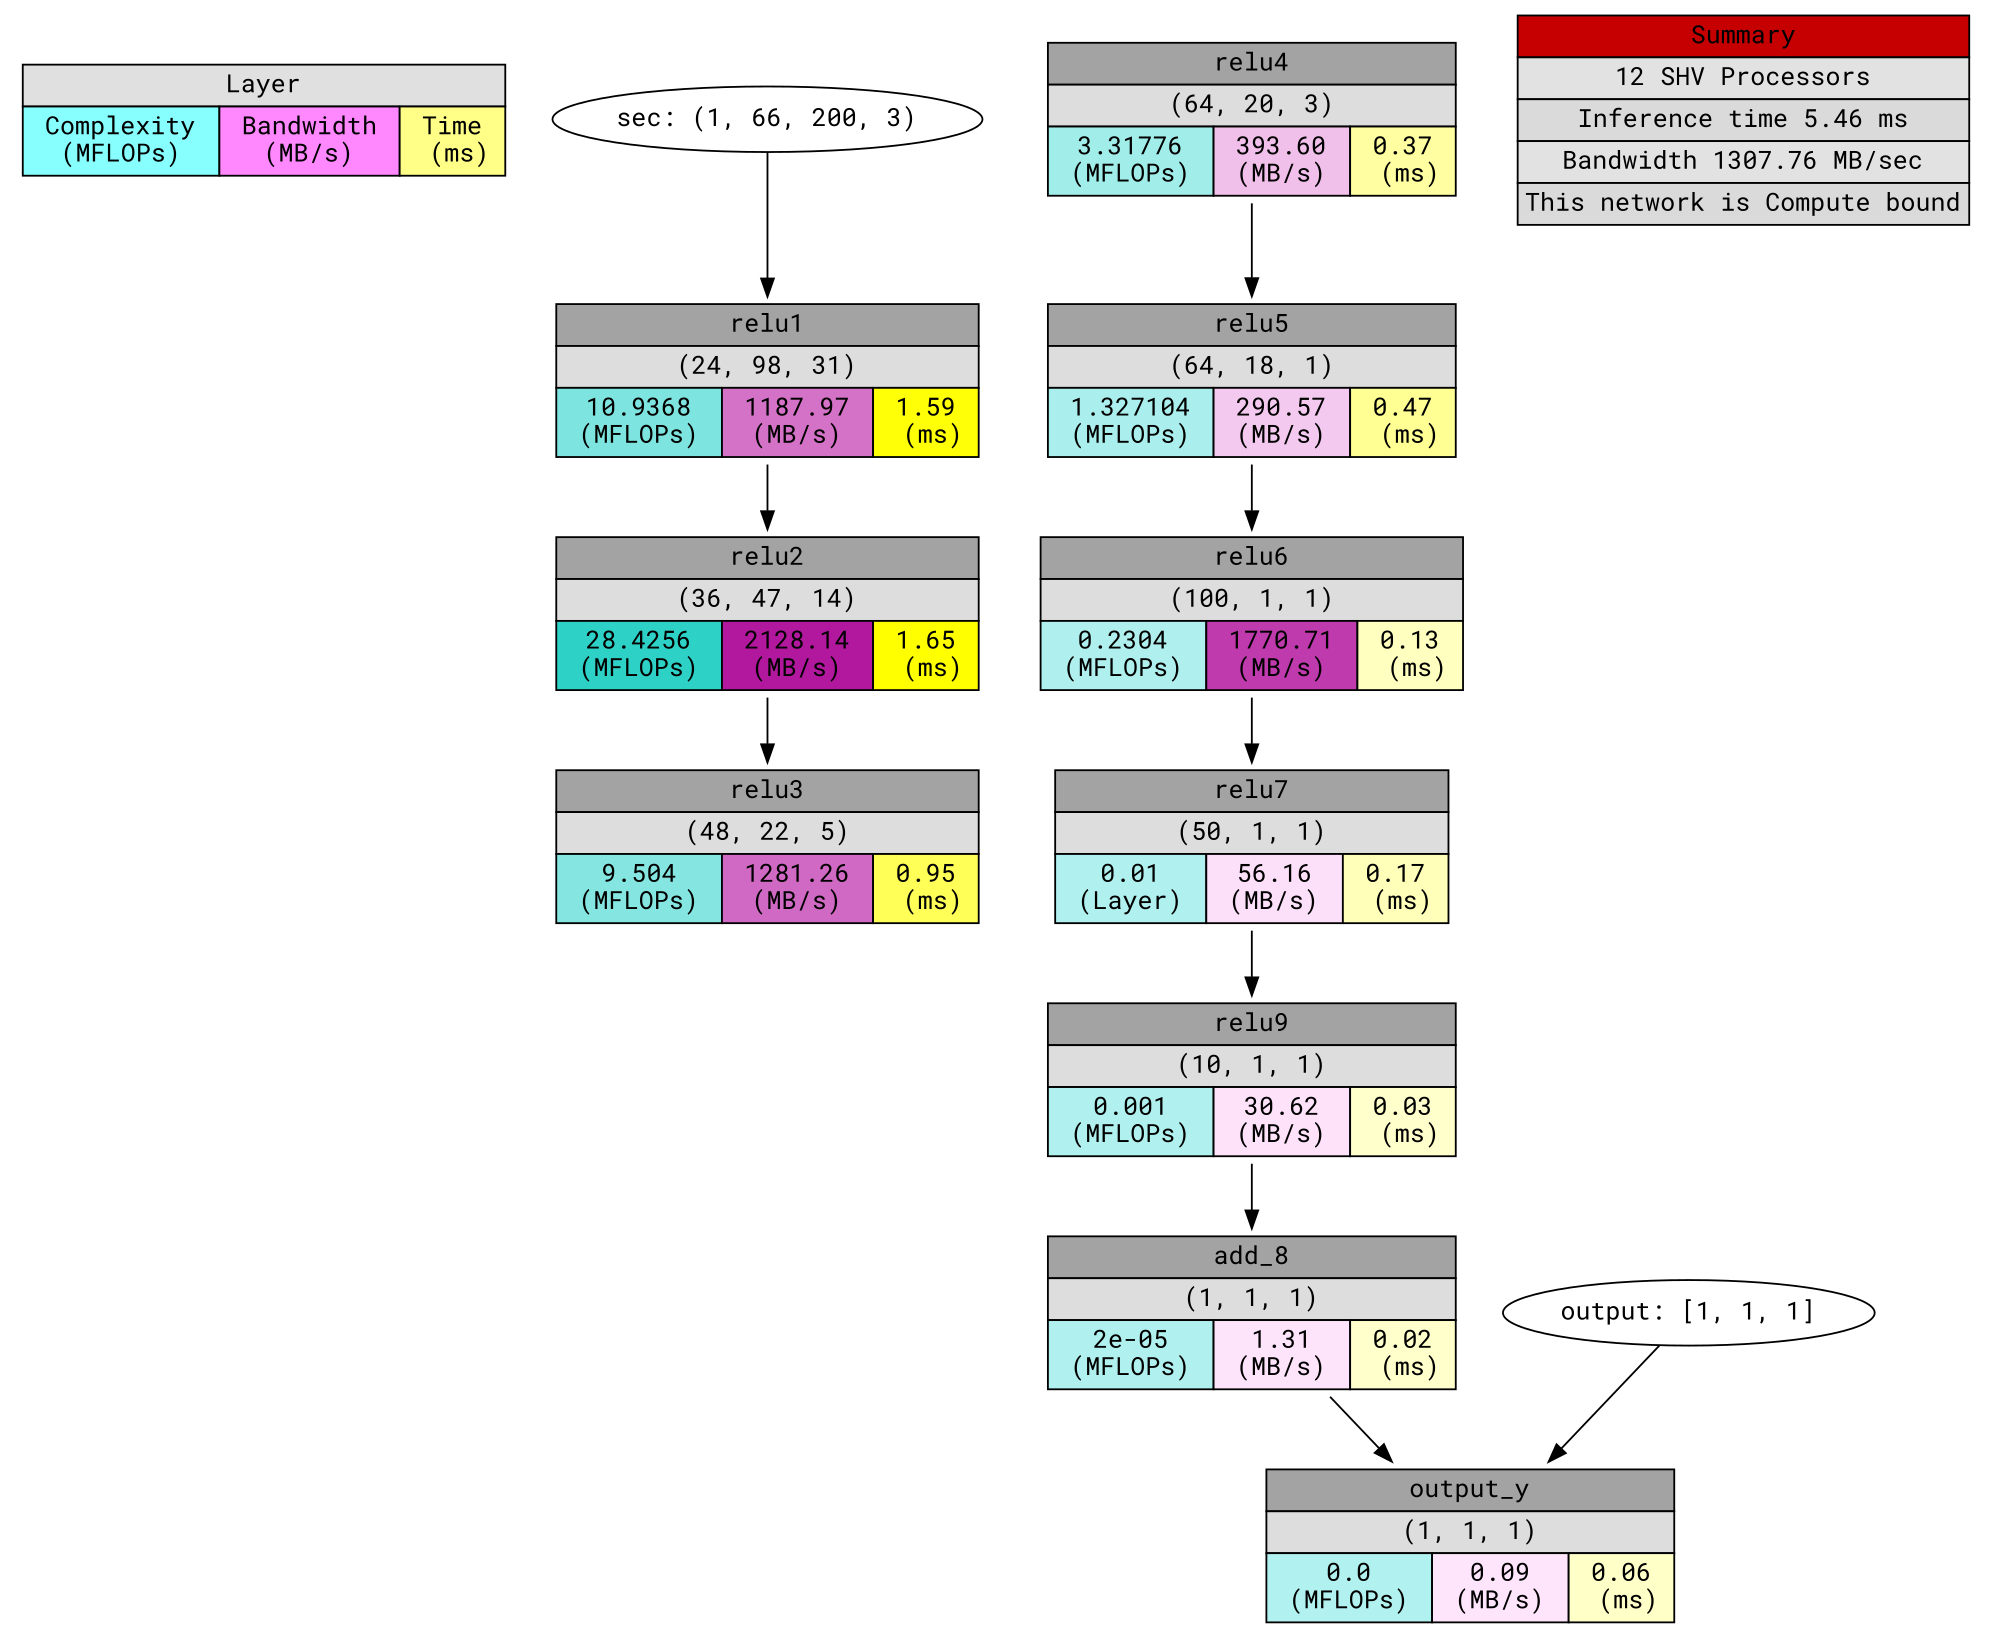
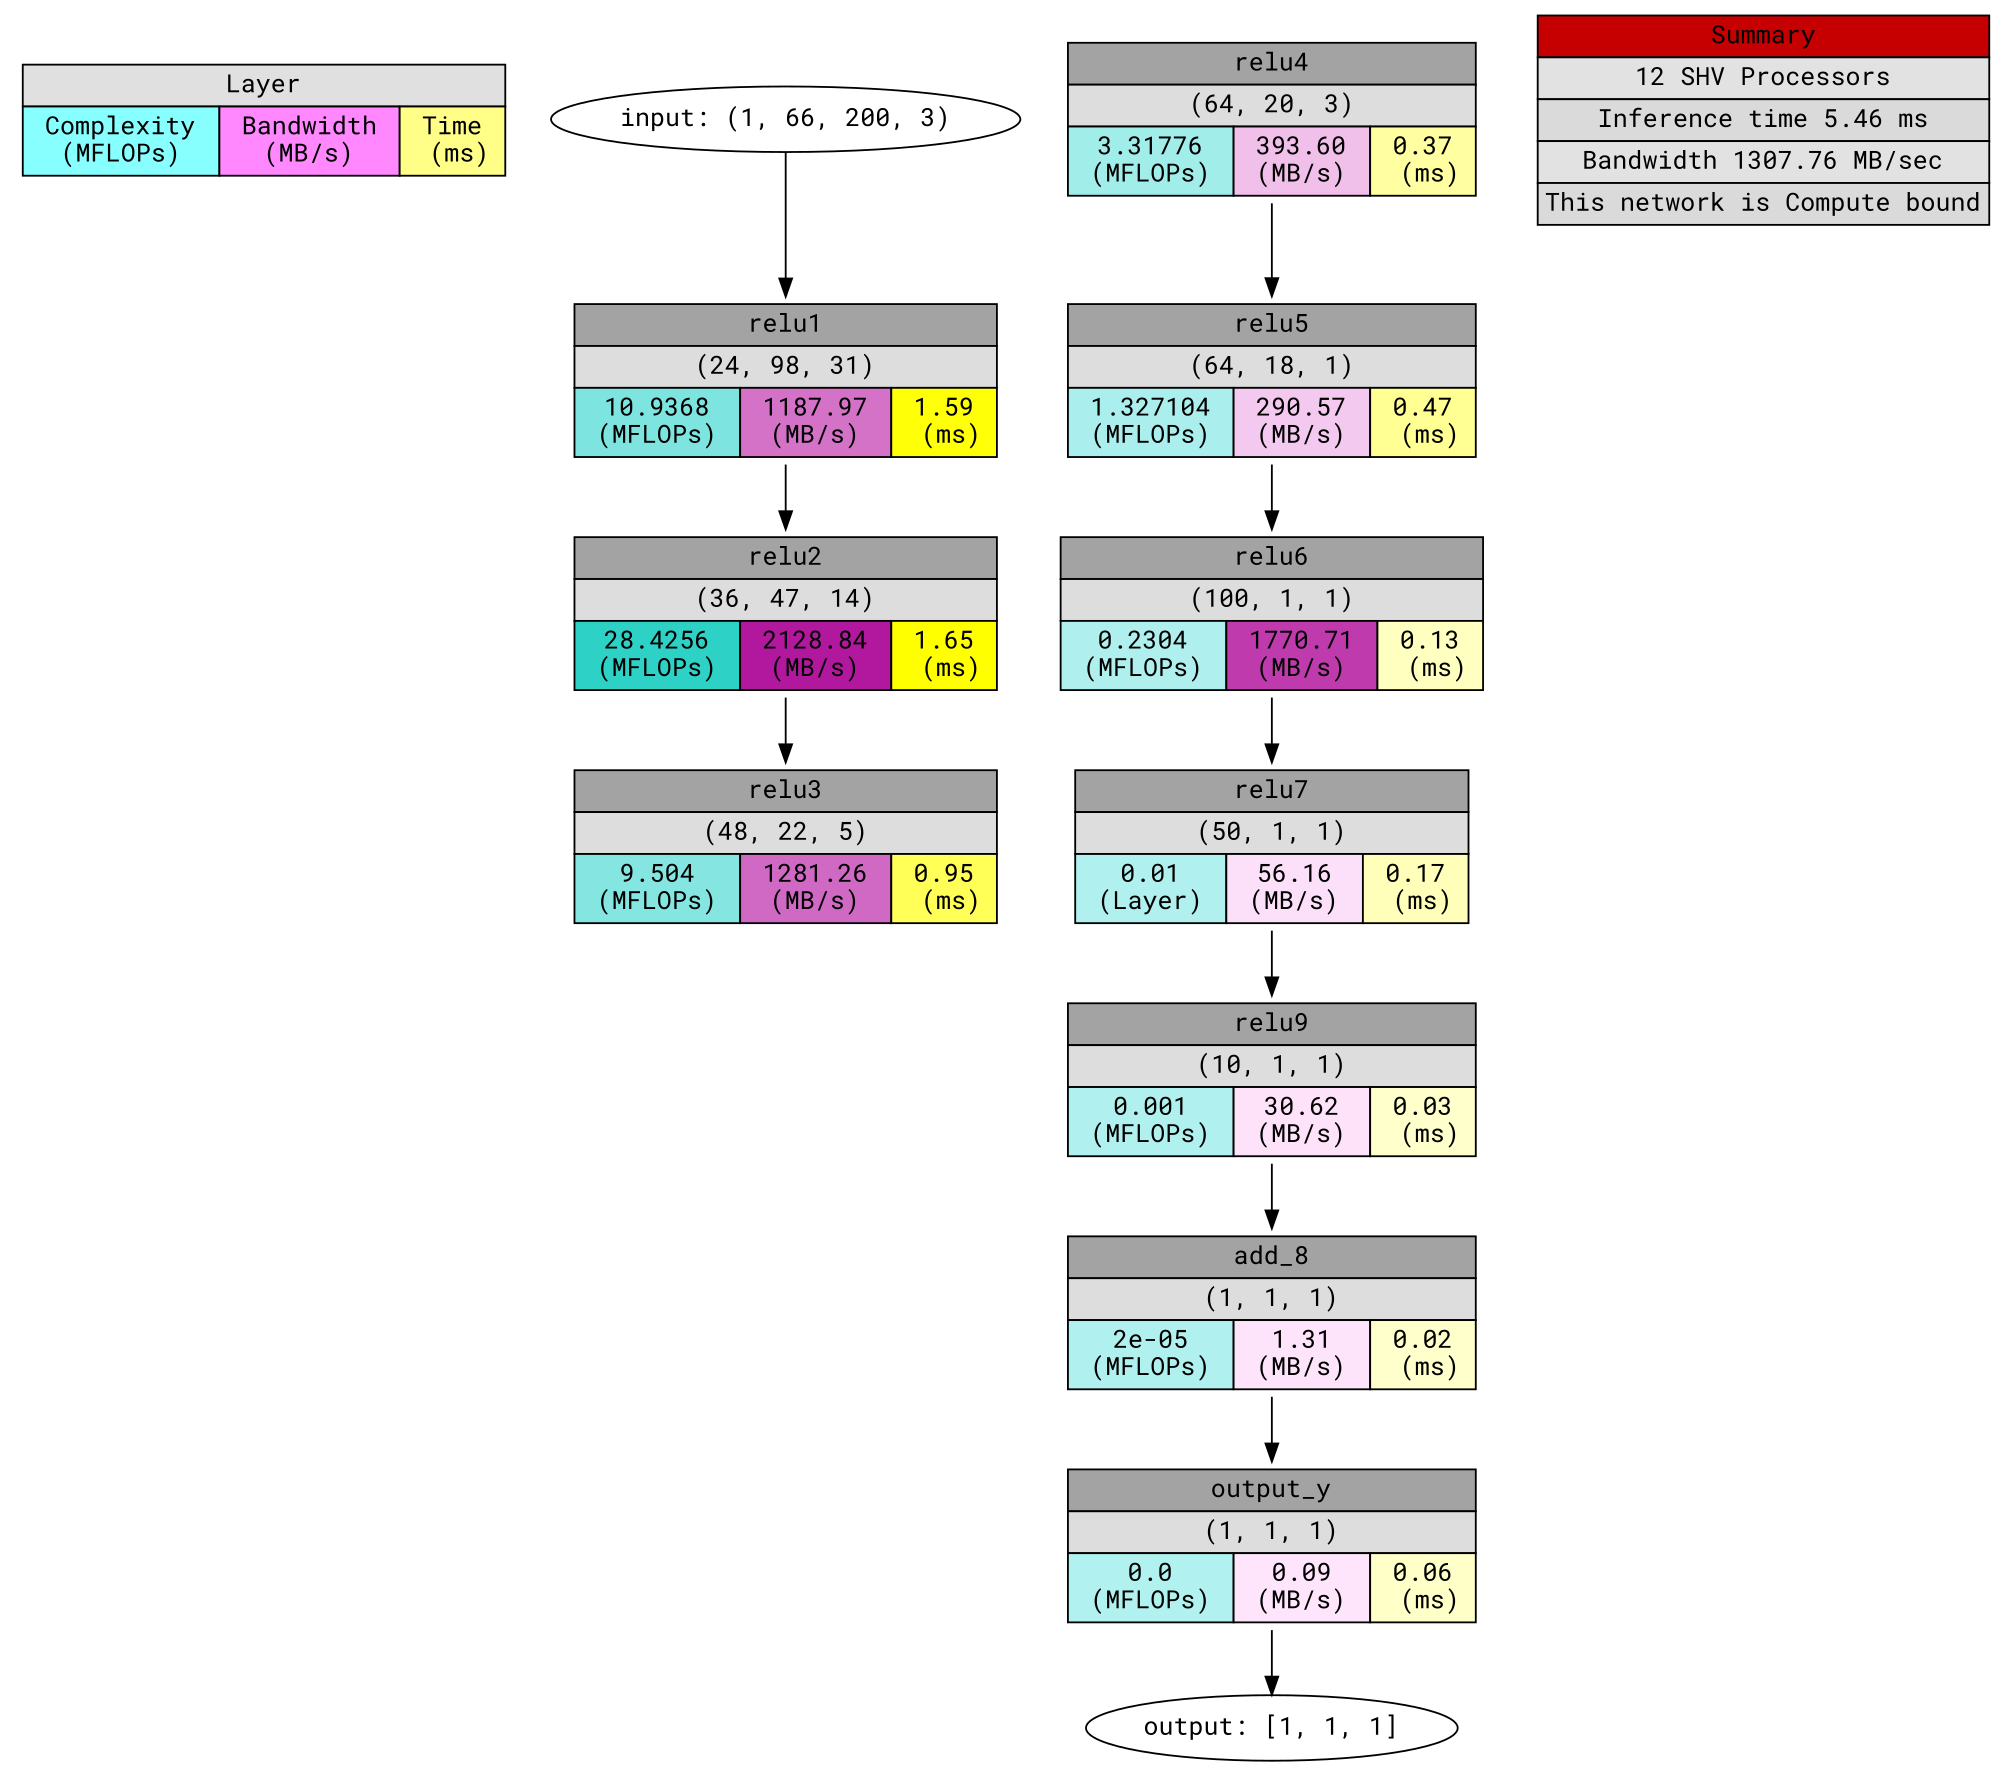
node "sec: (1, 66, 200, 3)": label "sec: (1, 66, 200, 3)" -> "input: (1, 66, 200, 3)"
node "relu2": text "2128.14" -> "2128.84"
edge "output: [1, 1, 1]" -> "output_y": reversed
